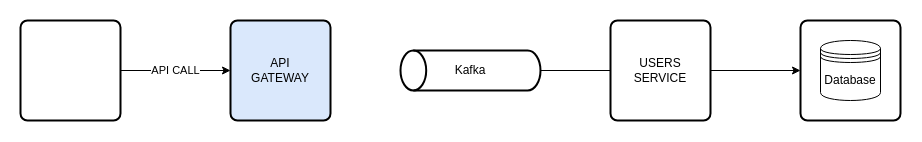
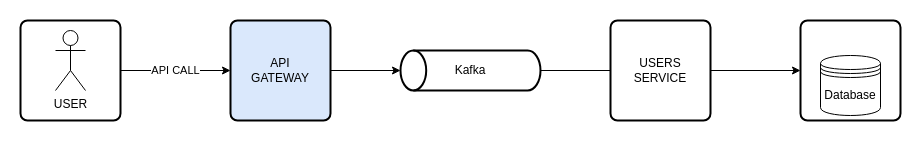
node "USER": added
edge "API GATEWAY" -> "Kafka": added
node "Database": moved (851, 71) -> (851, 86)
